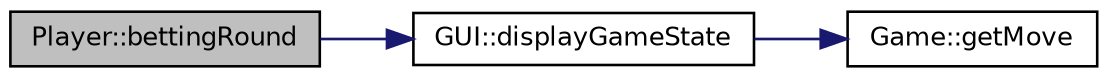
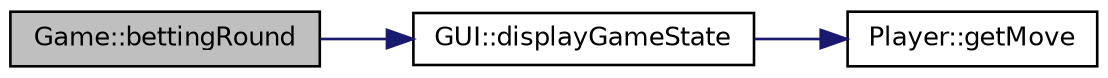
node "Player::bettingRound": label "Player::bettingRound" -> "Game::bettingRound"
node "Game::getMove": label "Game::getMove" -> "Player::getMove"
